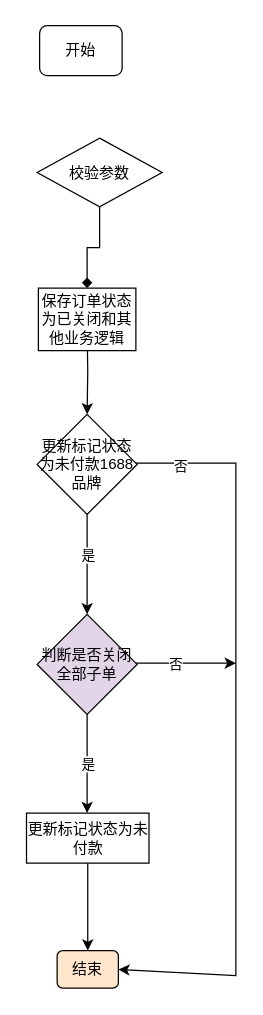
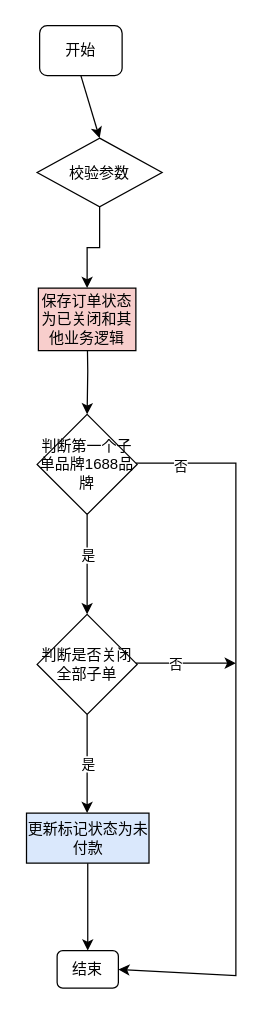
edge "开始" -> "校验参数": added
edge "校验参数" -> "保存订单状态为已关闭和其他业务逻辑": arrowhead diamond -> classic
node "保存订单状态为已关闭和其他业务逻辑": fillcolor #ffffff -> #f8cecc
node "更新标记状态为未付款1688品牌": label "更新标记状态为未付款1688品牌" -> "判断第一个子单品牌1688品牌"
node "判断是否关闭全部子单": fillcolor #e1d5e7 -> #ffffff
node "更新标记状态为未付款": fillcolor #ffffff -> #dae8fc
node "结束": fillcolor #ffe6cc -> #ffffff
